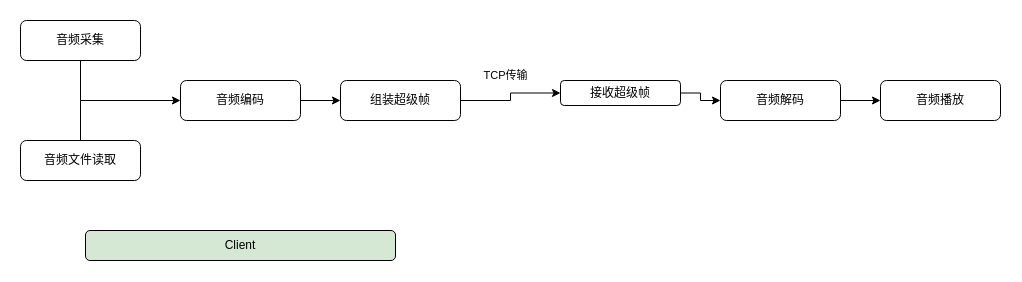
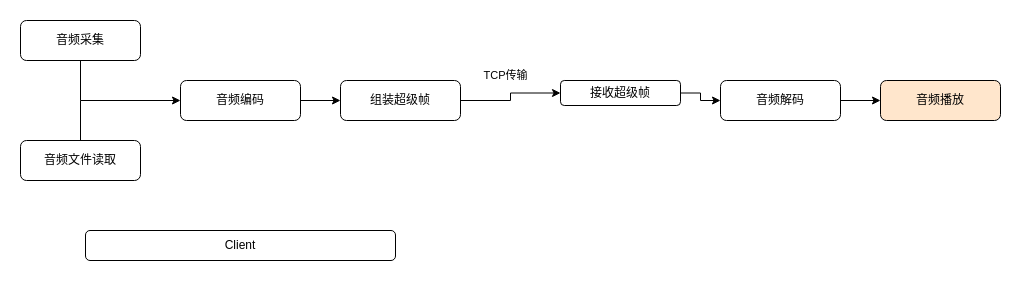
node "音频播放": fillcolor #ffffff -> #ffe6cc
node "Client": fillcolor #d5e8d4 -> #ffffff
